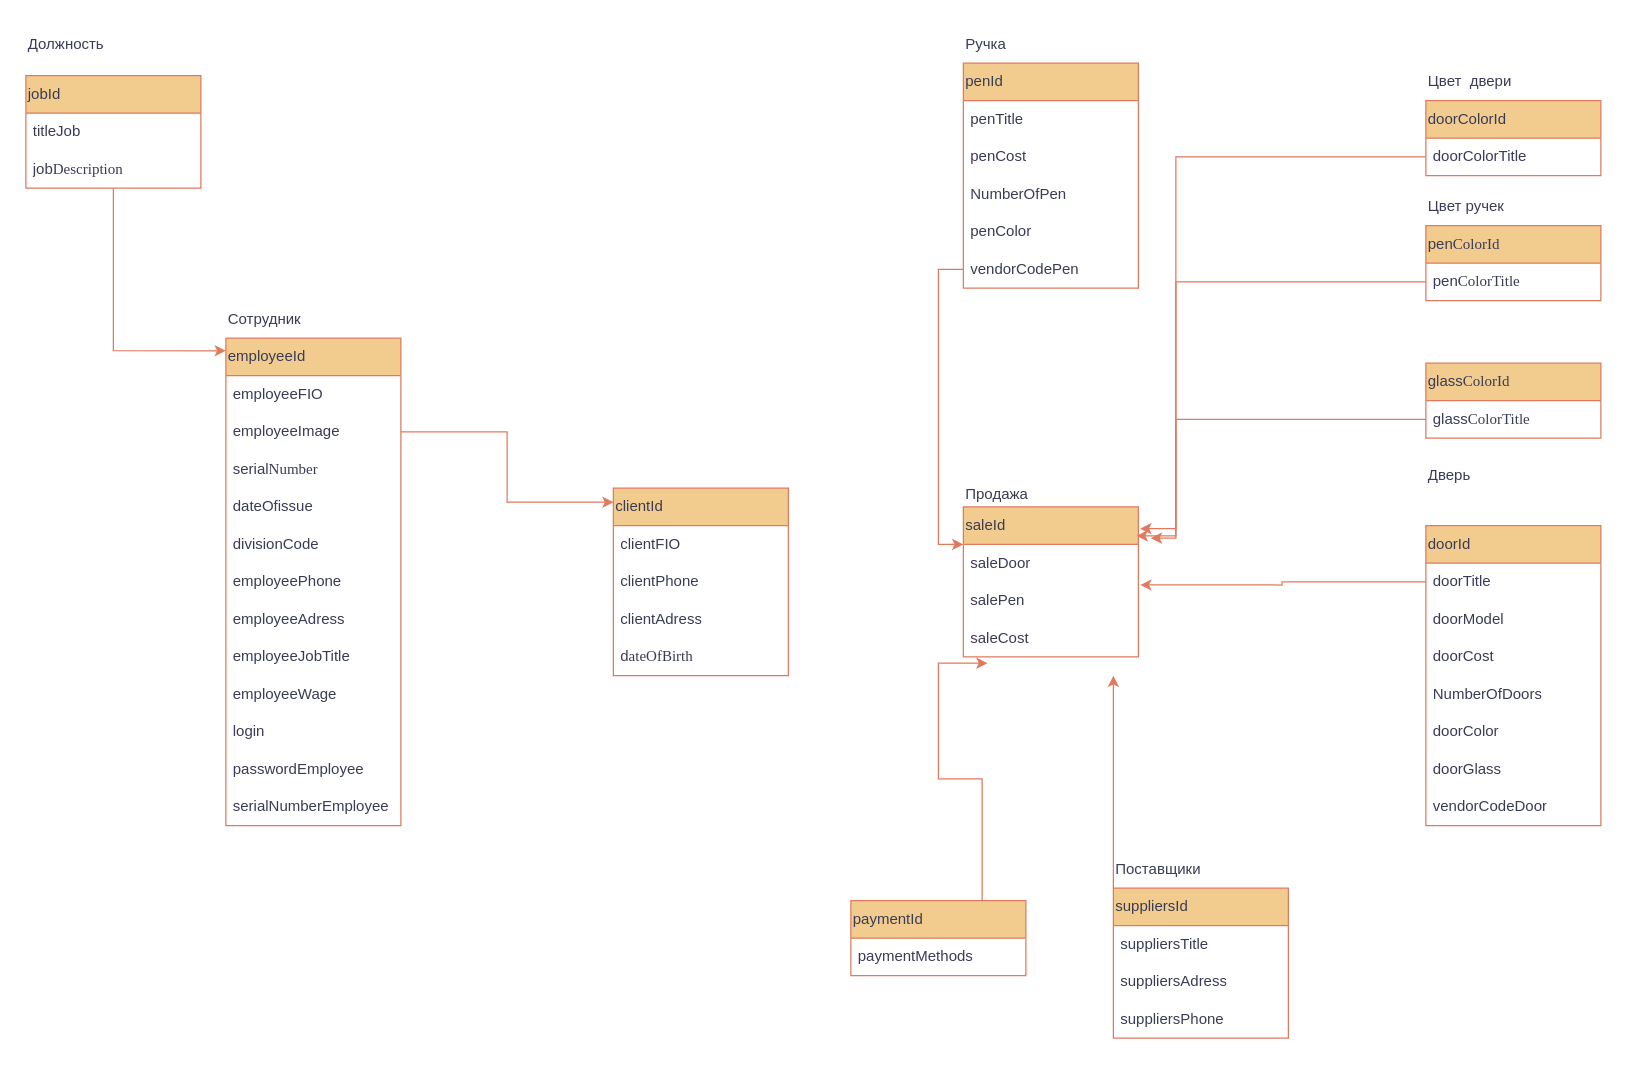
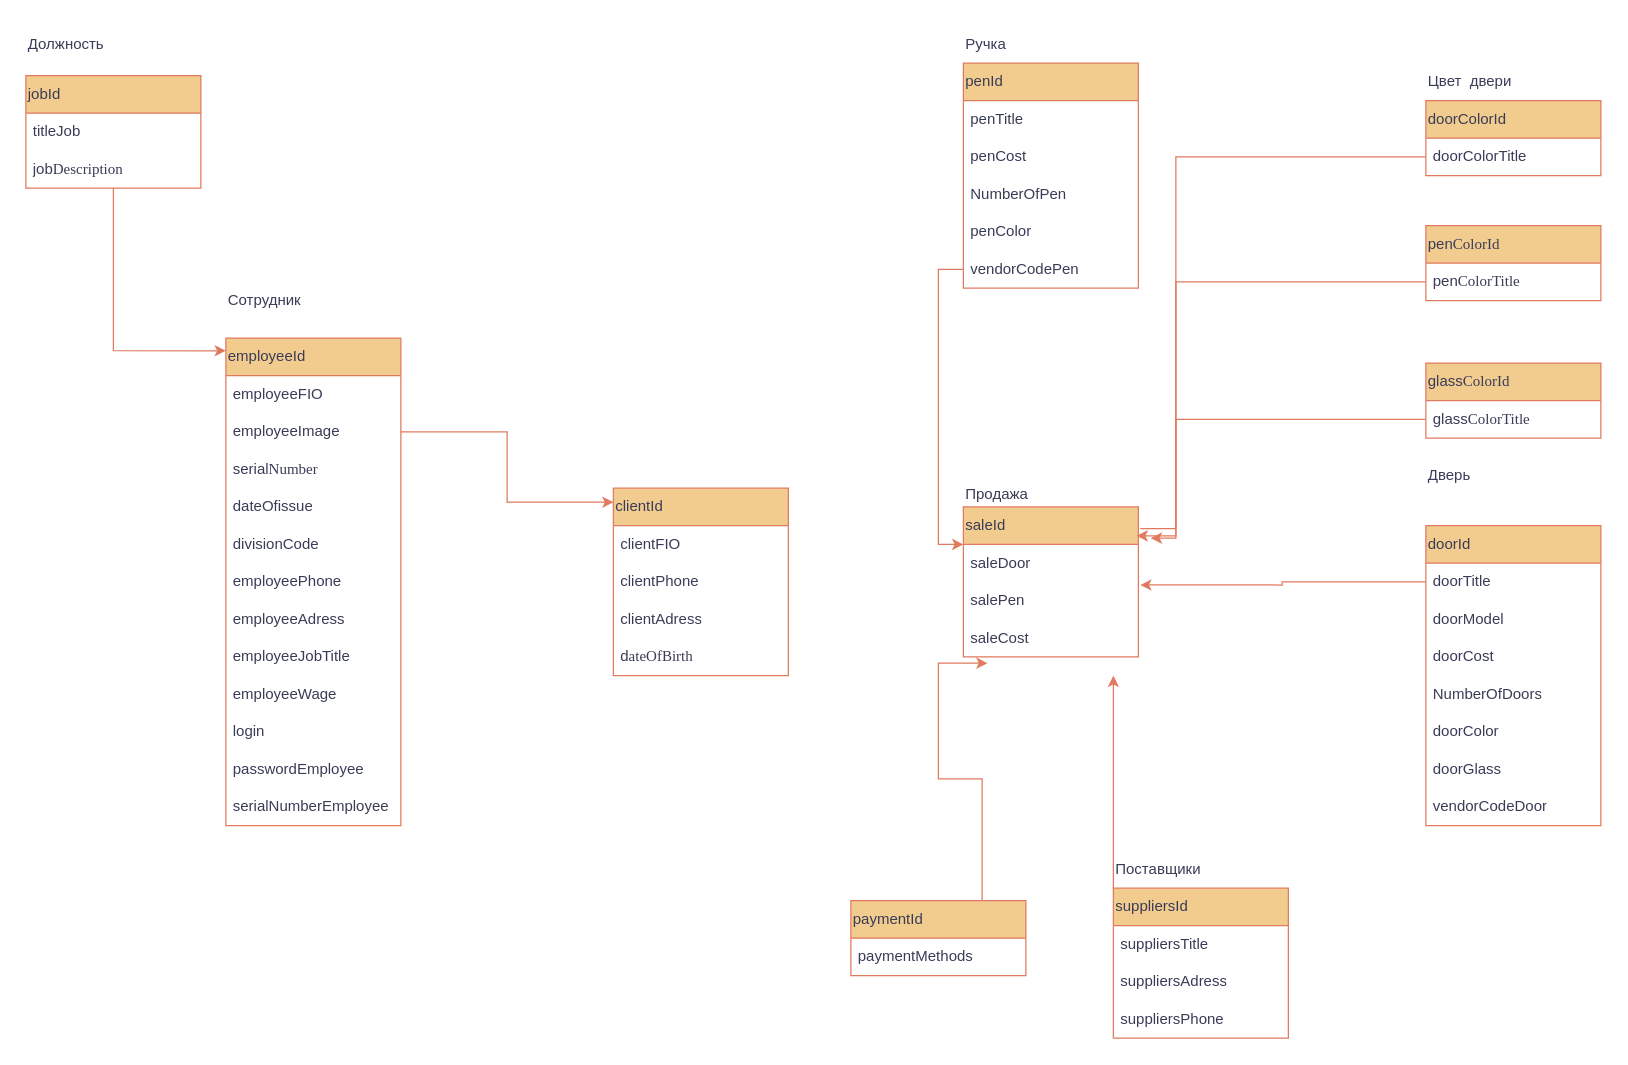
node "Цвет ручек": removed
node "Сотрудник": moved (276, 319) -> (276, 301)
edge "doorColorTitle" -> "saleId": arrowhead classic -> none
